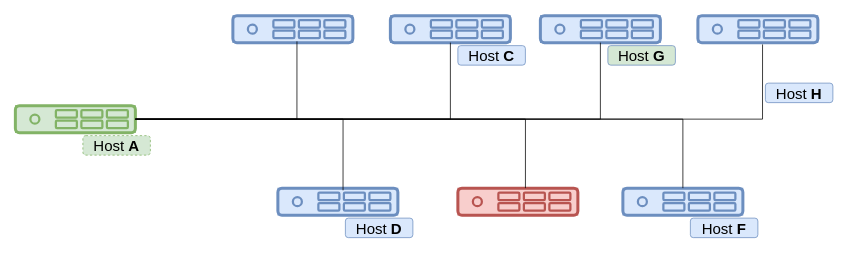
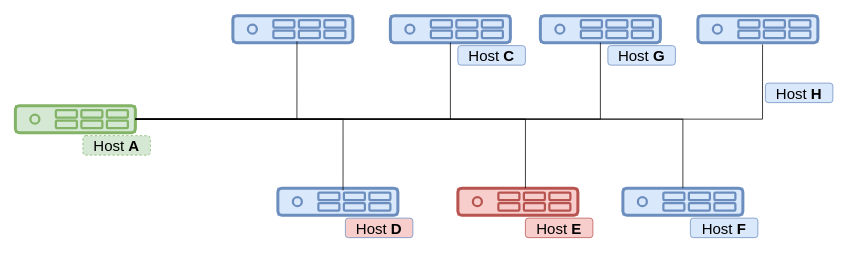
node "Host G": fillcolor #d5e8d4 -> #dae8fc
node "Host D": fillcolor #dae8fc -> #f8cecc
node "Host E": added
